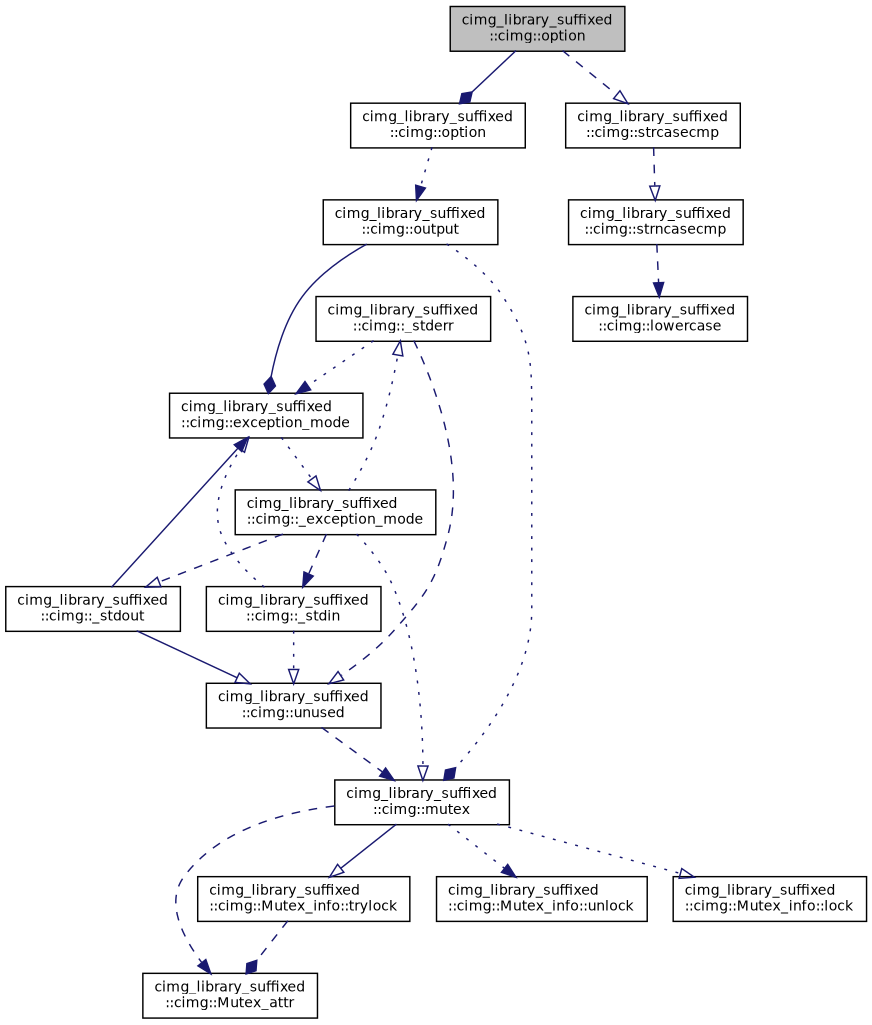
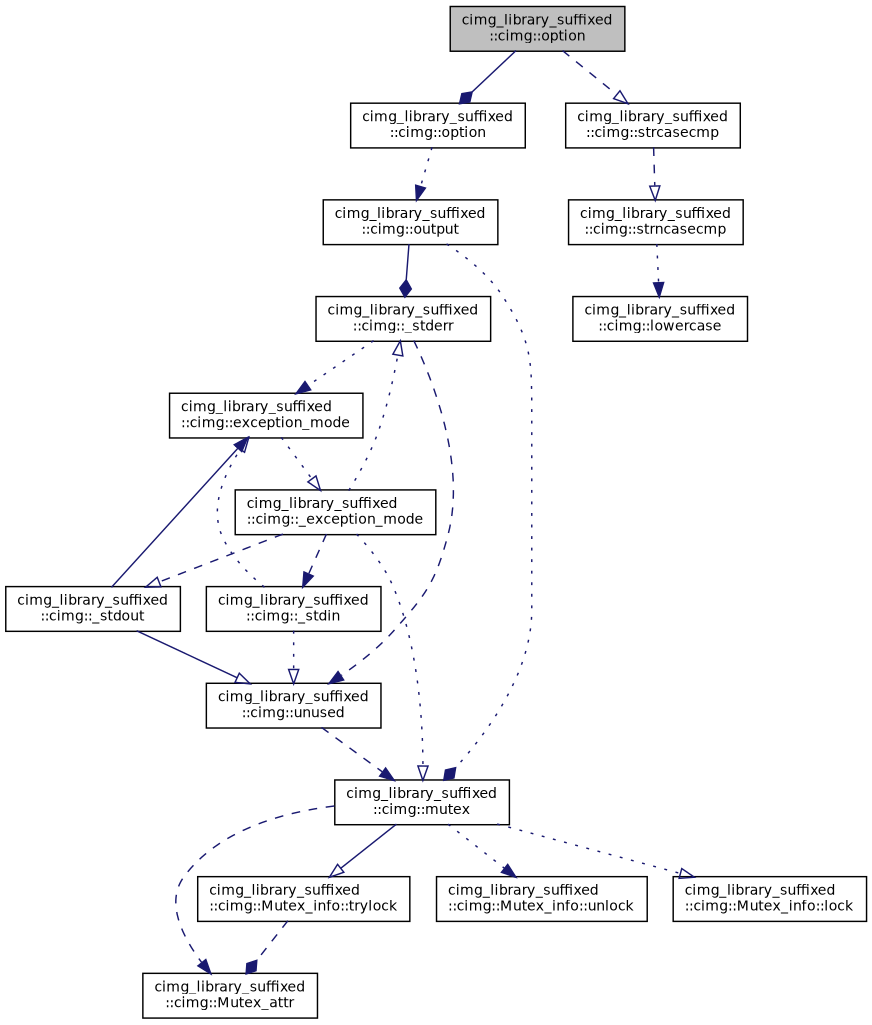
edge "cimg_library_suffixed ::cimg::strncasecmp" -> "cimg_library_suffixed ::cimg::lowercase": style dashed -> dotted
edge "cimg_library_suffixed ::cimg::output" -> "cimg_library_suffixed ::cimg::exception_mode": now "cimg_library_suffixed ::cimg::output" -> "cimg_library_suffixed ::cimg::_stderr"
edge "cimg_library_suffixed ::cimg::_stderr" -> "cimg_library_suffixed ::cimg::unused": arrowhead onormal -> normal
